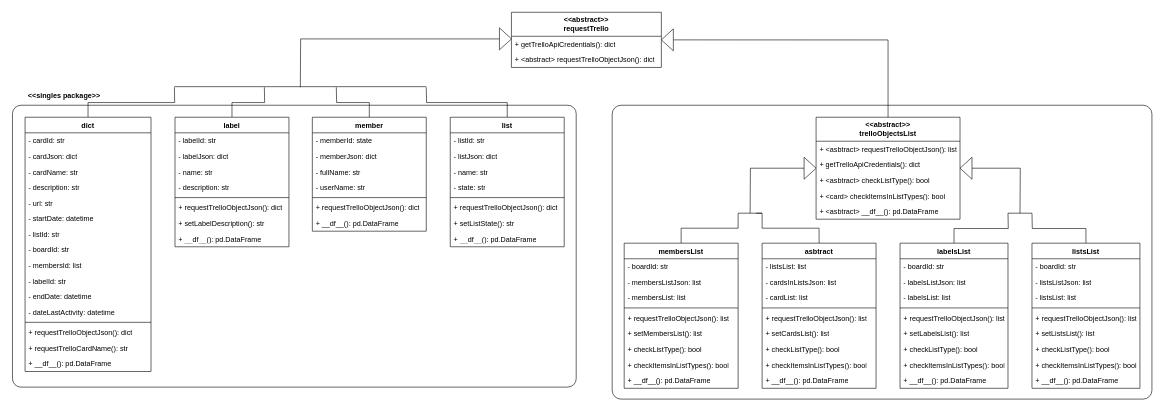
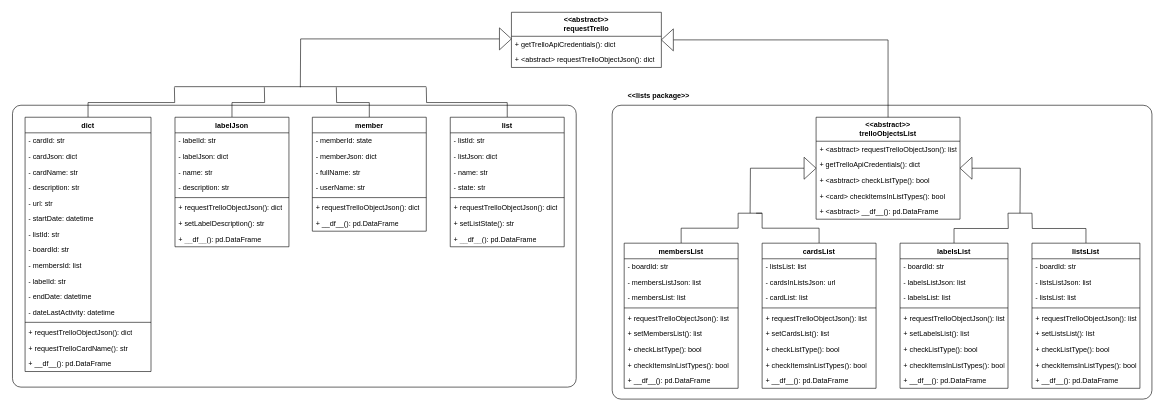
node "<<singles package>>": removed
node "<<lists package>>": added
node "label": label "label" -> "labelJson"
node "asbtract": label "asbtract" -> "cardsList"
node "- cardsInListsJson: list": label "- cardsInListsJson: list" -> "- cardsInListsJson: url"
